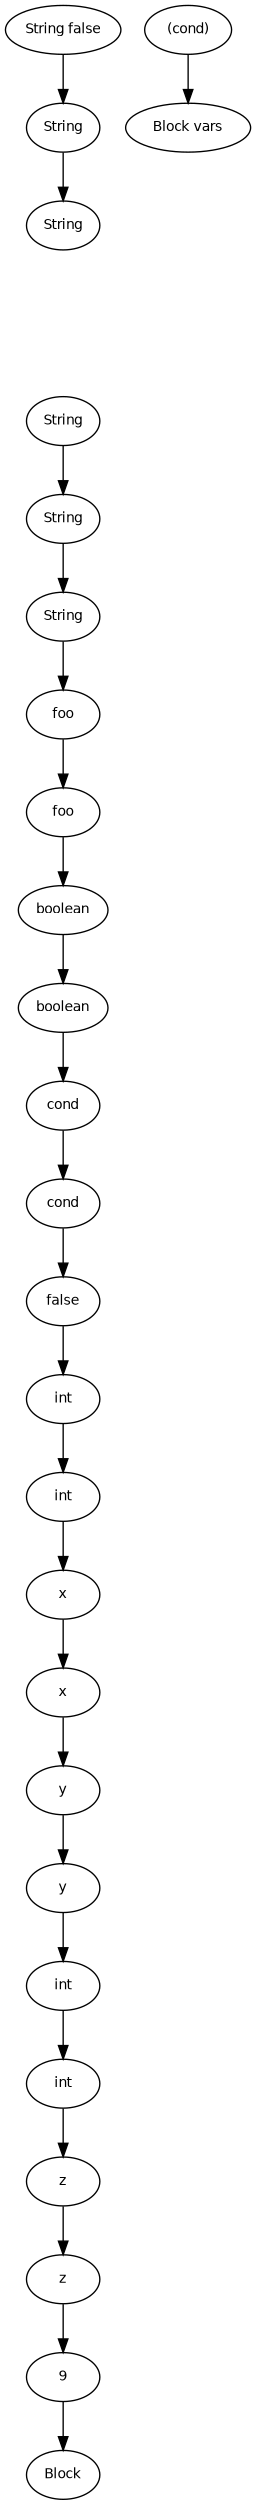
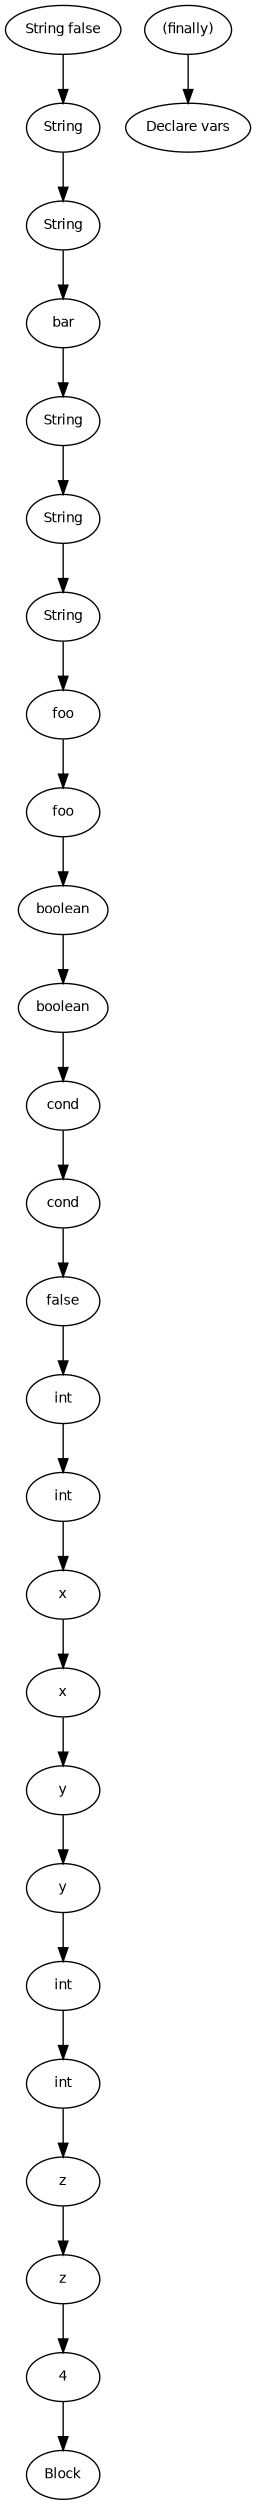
node "(cond)": label "(cond)" -> "(finally)"
node "Block vars": label "Block vars" -> "Declare vars"
node "bar": added
node "9": label "9" -> "4"
